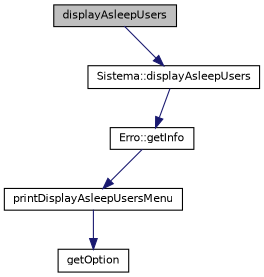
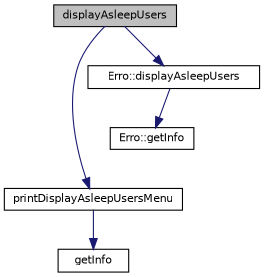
node "Sistema::displayAsleepUsers": label "Sistema::displayAsleepUsers" -> "Erro::displayAsleepUsers"
edge "Erro::getInfo" -> "printDisplayAsleepUsersMenu": now "displayAsleepUsers" -> "printDisplayAsleepUsersMenu"
node "getOption": label "getOption" -> "getInfo"
